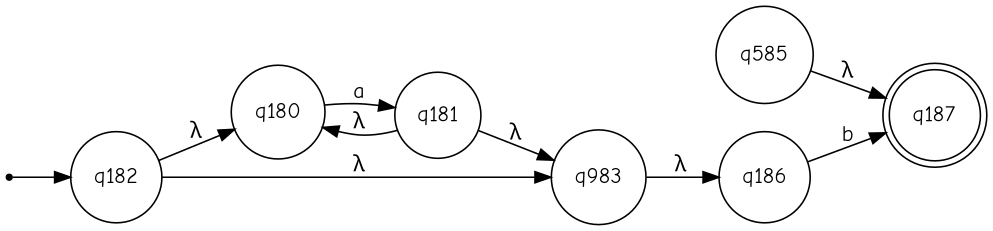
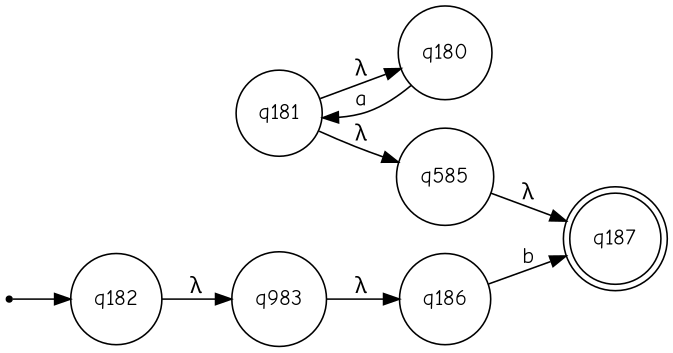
edge "q181" -> "q983": now "q181" -> "q585"
edge "q182" -> "q180": removed, label "λ"
